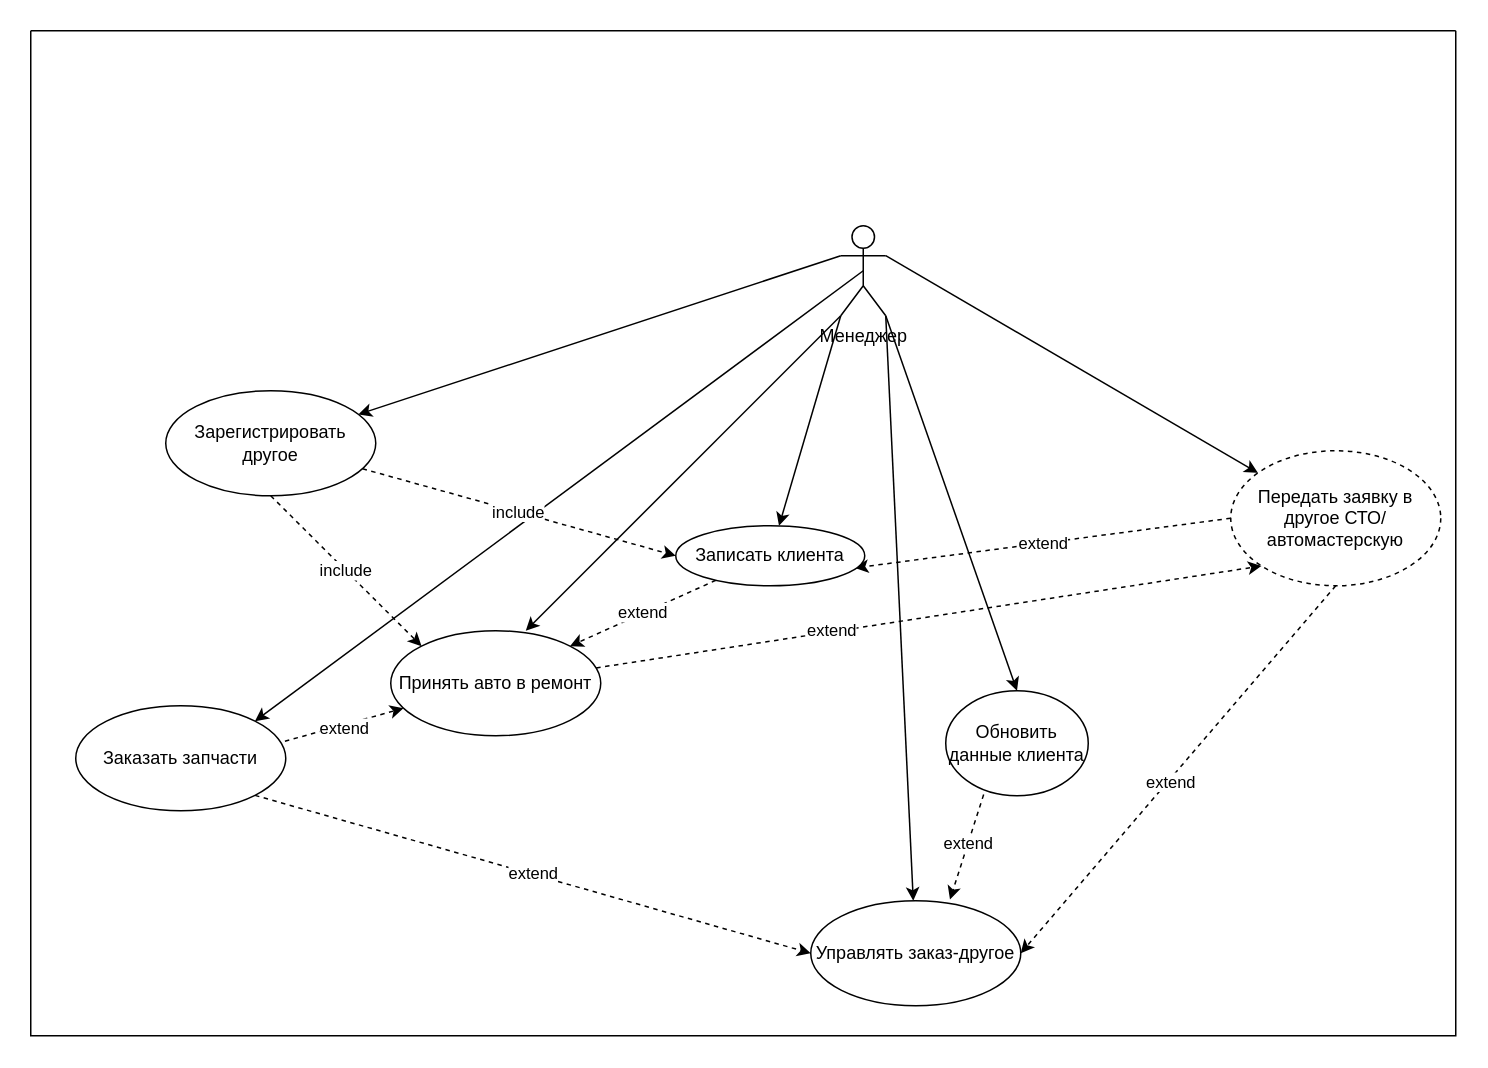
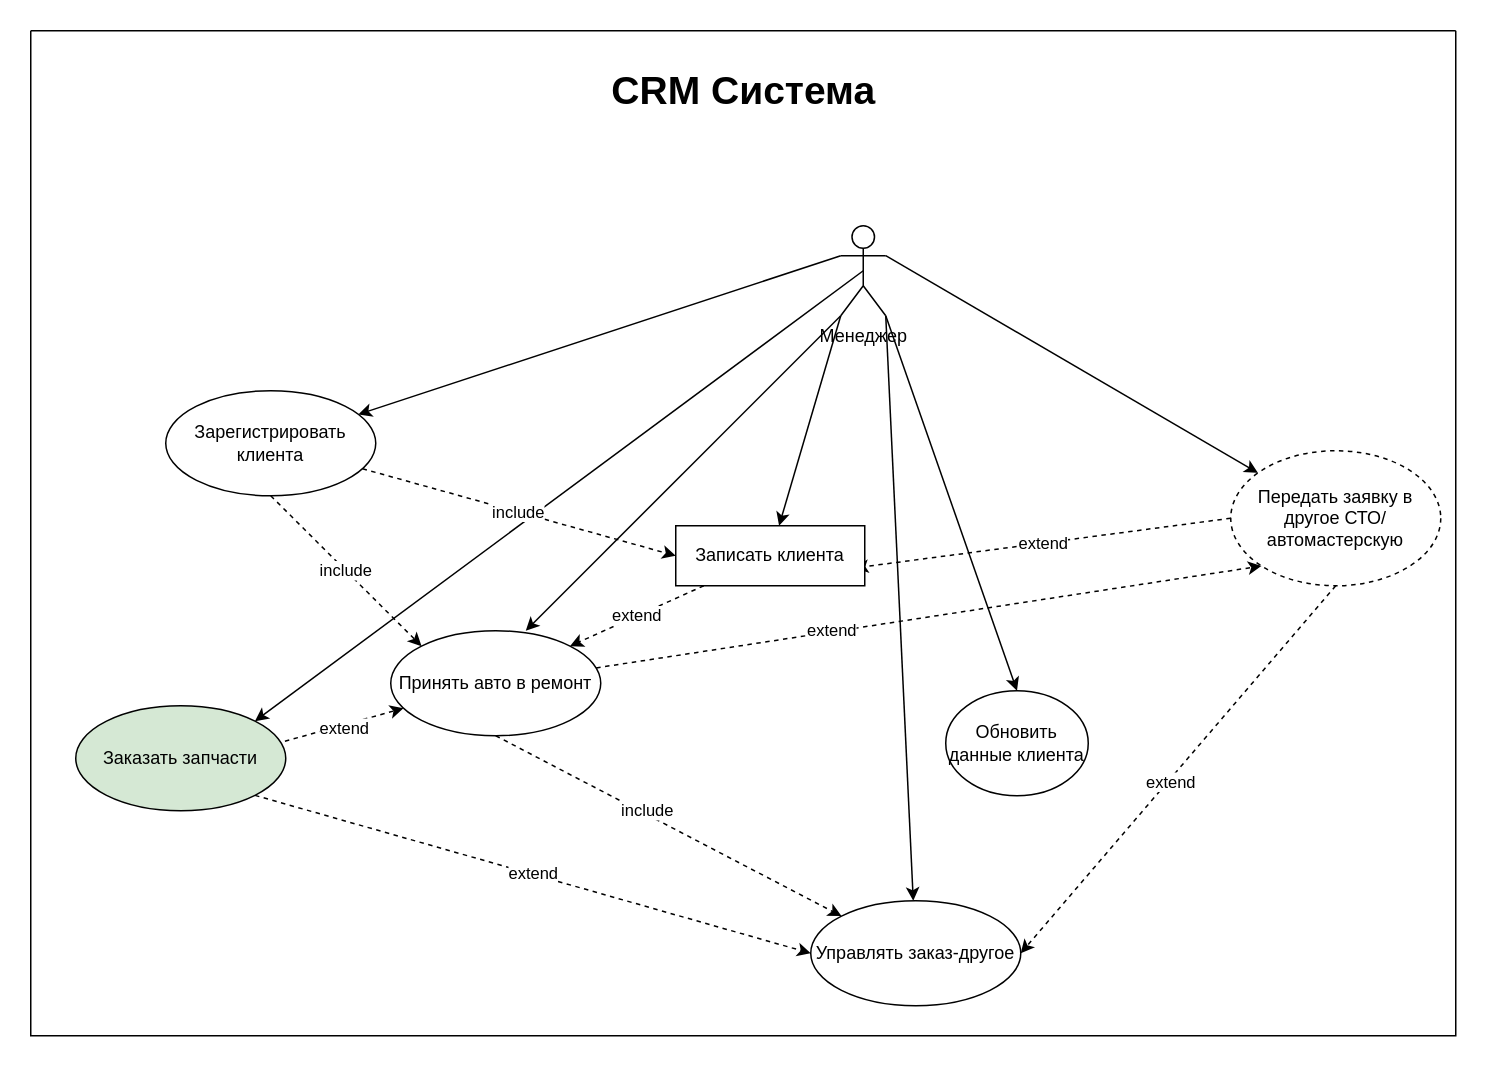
node "CRM Система": added
node "Зарегистрировать другое": label "Зарегистрировать другое" -> "Зарегистрировать клиента"
node "Записать клиента": shape ellipse -> rectangle
node "Заказать запчасти": fillcolor #ffffff -> #d5e8d4
edge "Принять авто в ремонт" -> "Управлять заказ-другое": added, label "include"
edge "Обновить данные клиента" -> "Управлять заказ-другое": removed, label "extend"
